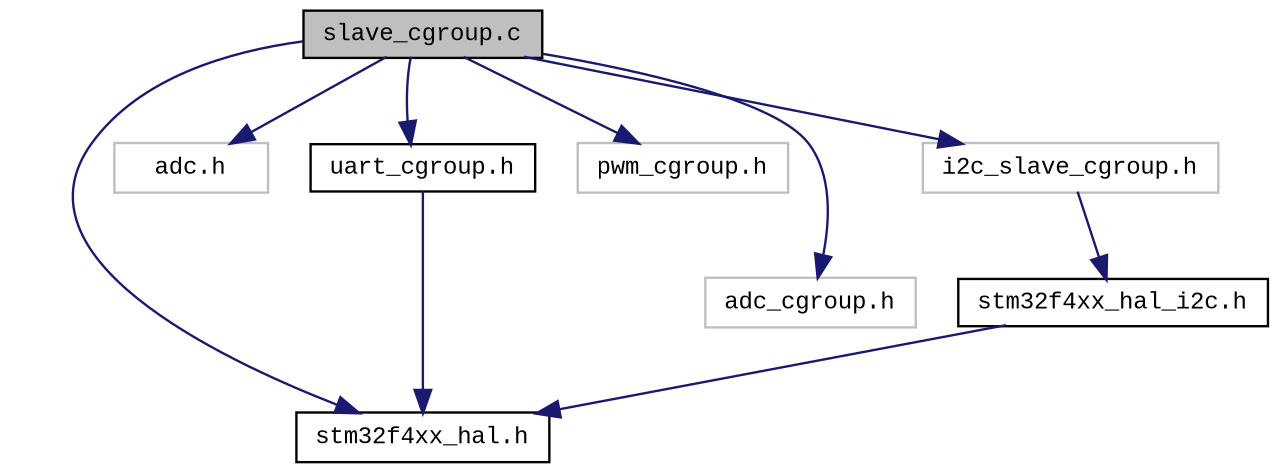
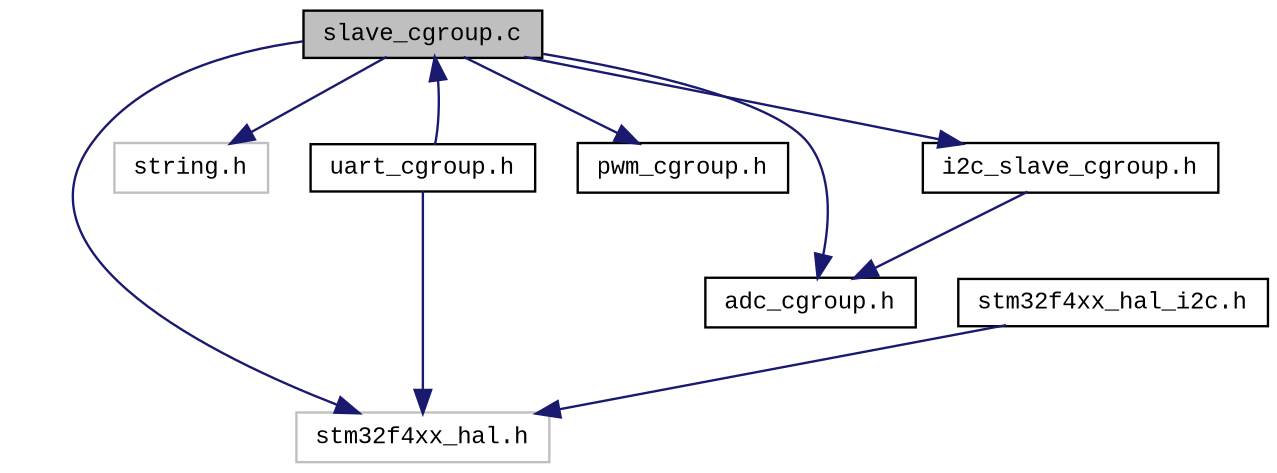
edge "slave_cgroup.c" -> "uart_cgroup.h": reversed
node "adc.h": label "adc.h" -> "string.h"
node "pwm_cgroup.h": color grey75 -> black
node "i2c_slave_cgroup.h": color grey75 -> black
edge "i2c_slave_cgroup.h" -> "stm32f4xx_hal_i2c.h": now "i2c_slave_cgroup.h" -> "adc_cgroup.h"
node "adc_cgroup.h": color grey75 -> black
node "stm32f4xx_hal.h": color black -> grey75
